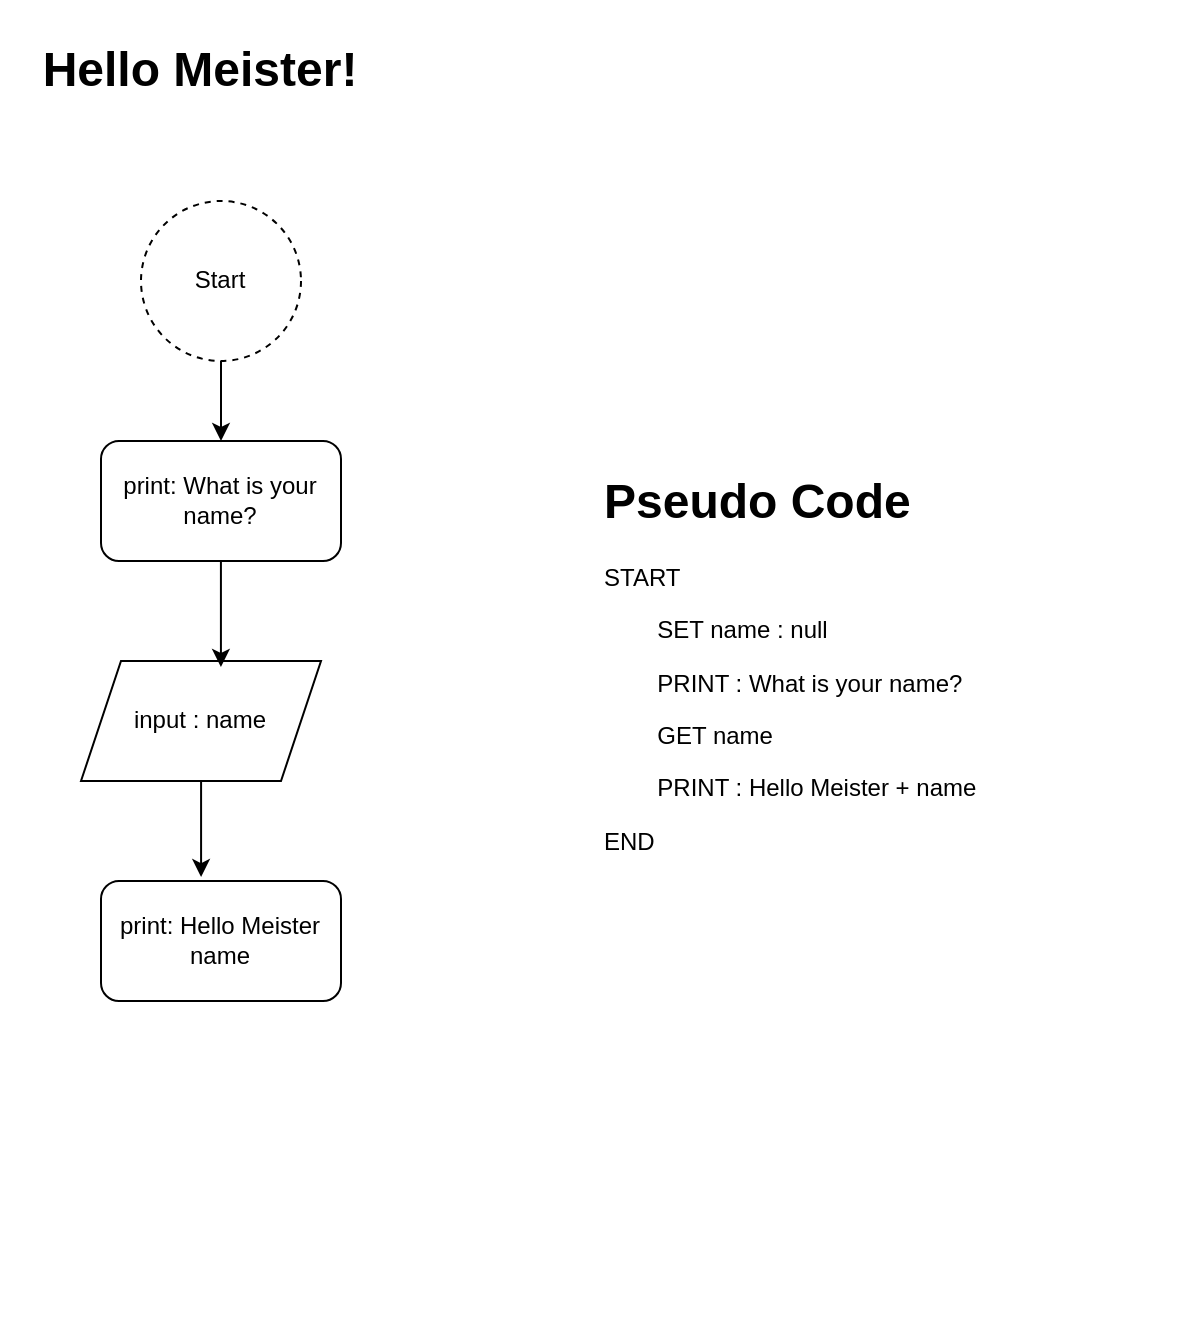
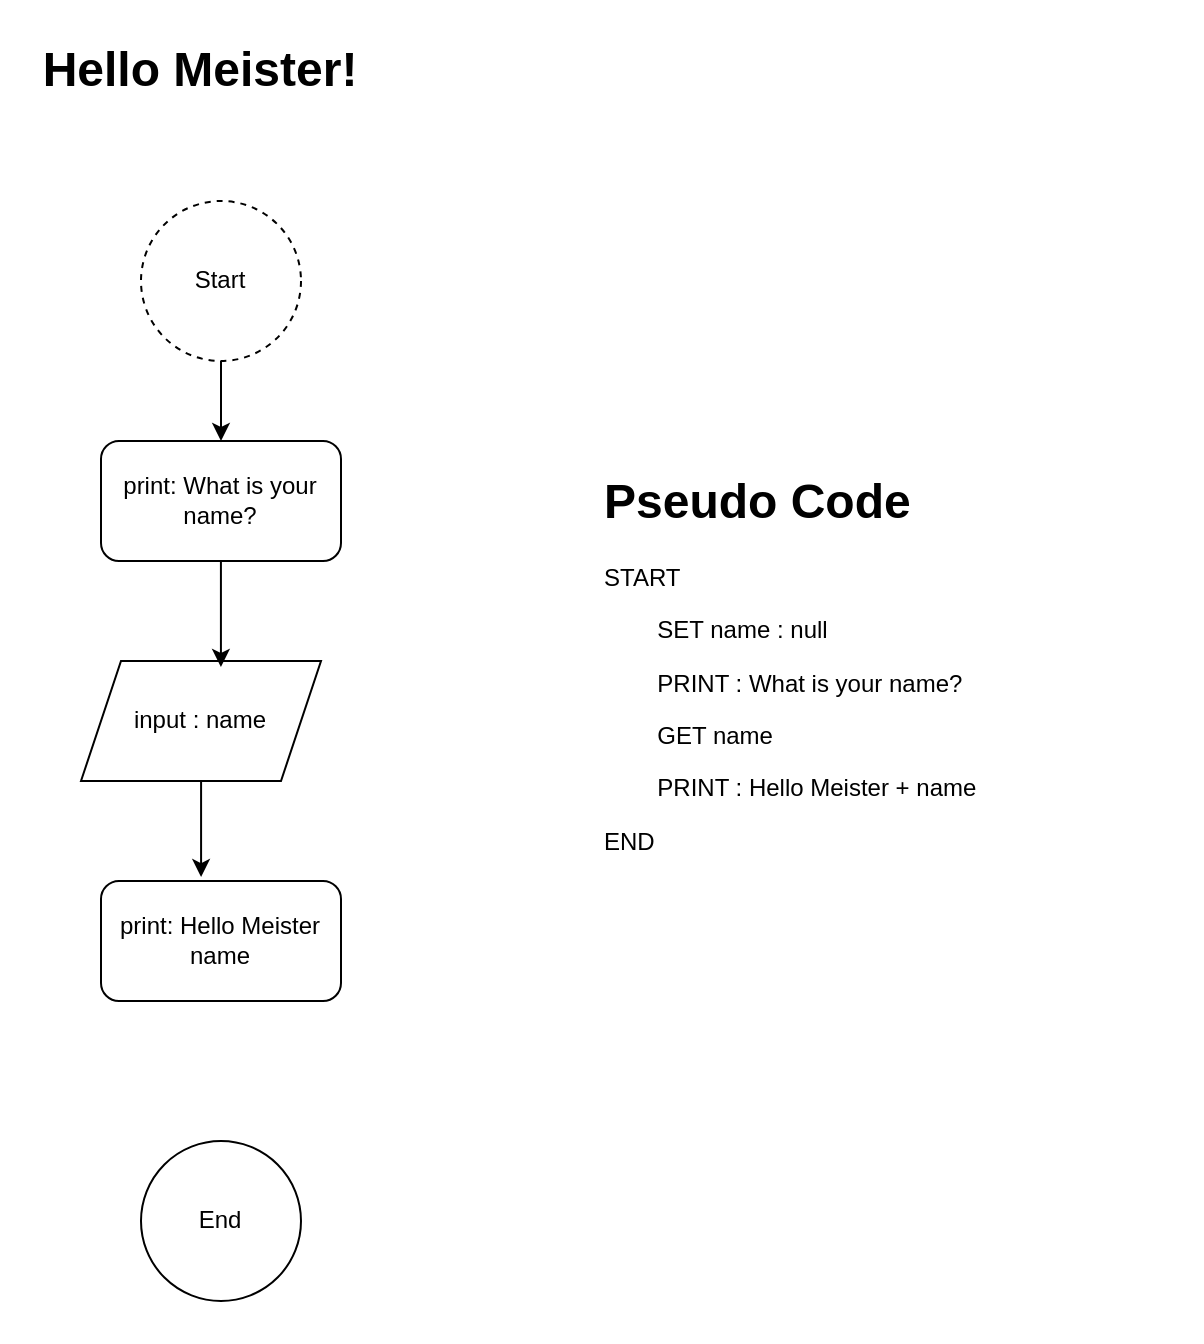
node "End": added
